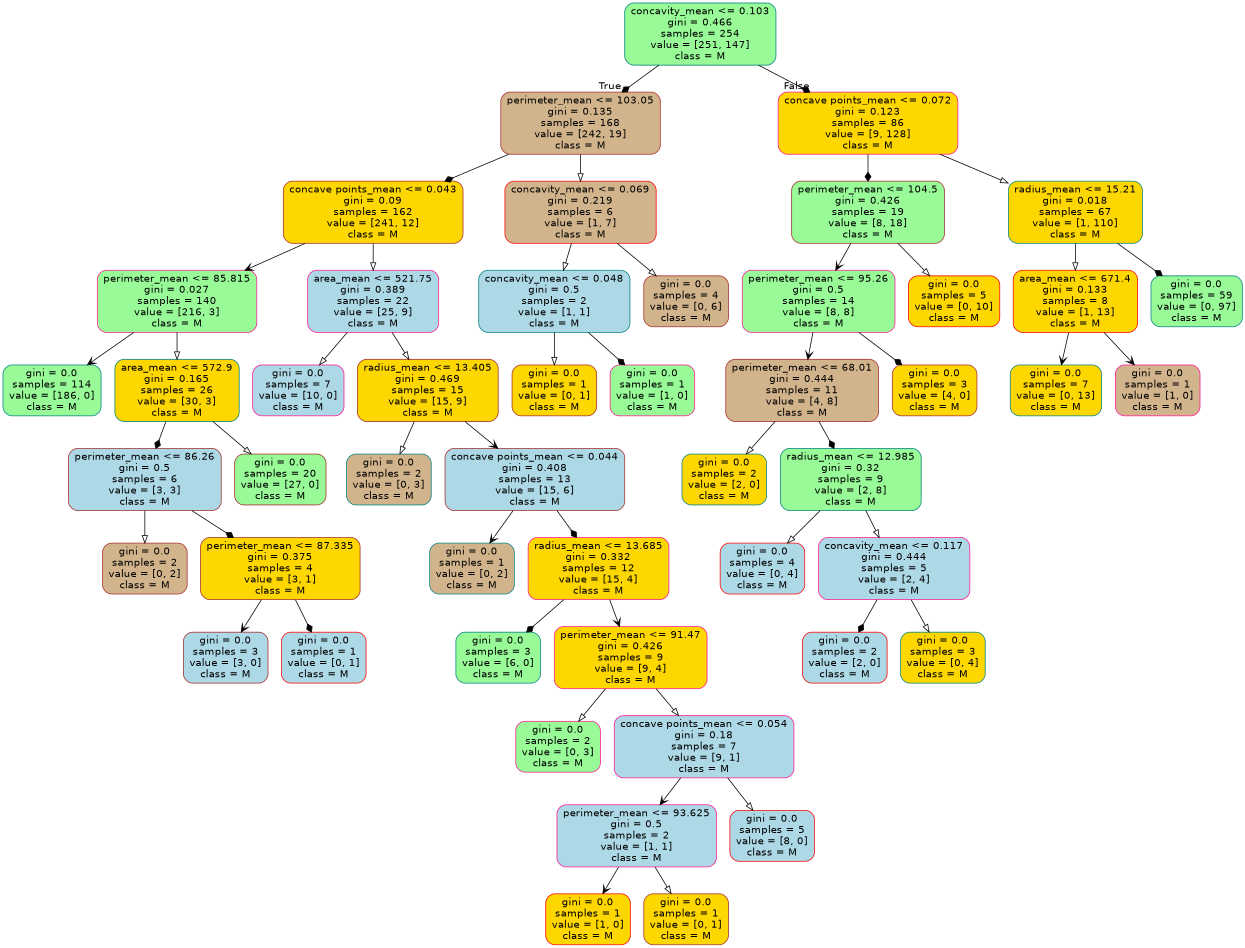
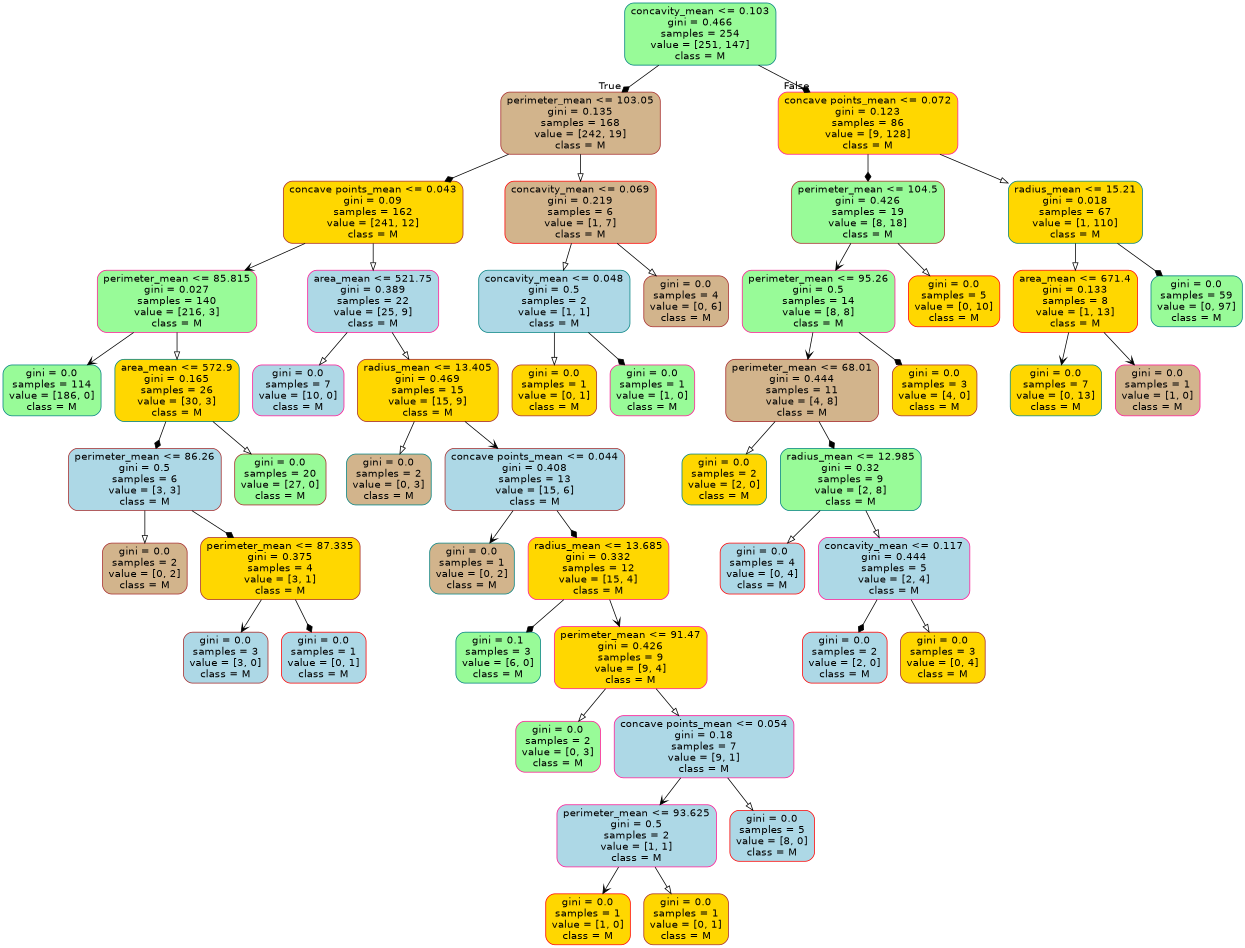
node "gini = 0.0 samples = 3 value = [6, 0] class = M": label "gini = 0.0 samples = 3 value = [6, 0] class = M" -> "gini = 0.1 samples = 3 value = [6, 0] class = M"
node "gini = 0.0 samples = 3 value = [0, 4] class = M": color teal -> brown
